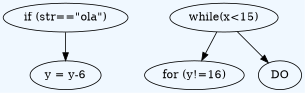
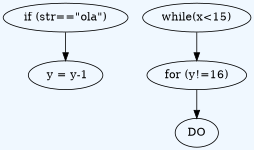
edge "while(x<15)" -> "DO": now "for (y!=16)" -> "DO"
node "y = y-6": label "y = y-6" -> "y = y-1"
